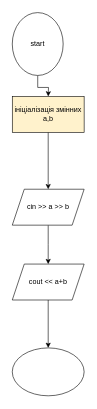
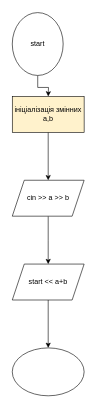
node "cin >> a >> b": moved (48, 207) -> (48, 198)
node "cout << a+b": label "cout << a+b" -> "start << a+b"
